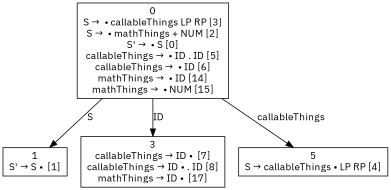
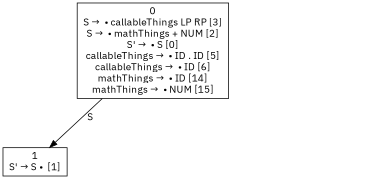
node "3": removed
node "5": removed
